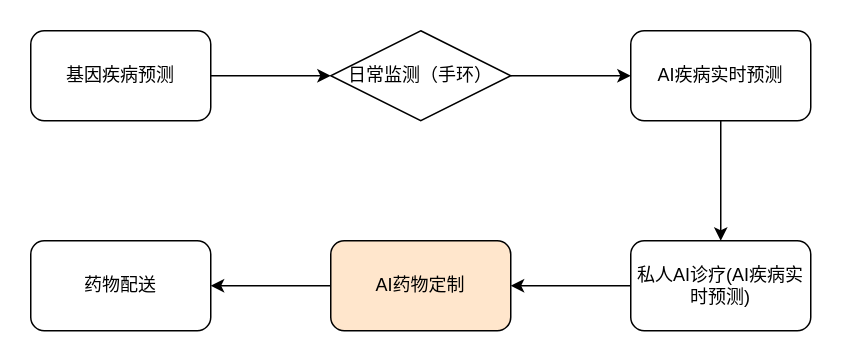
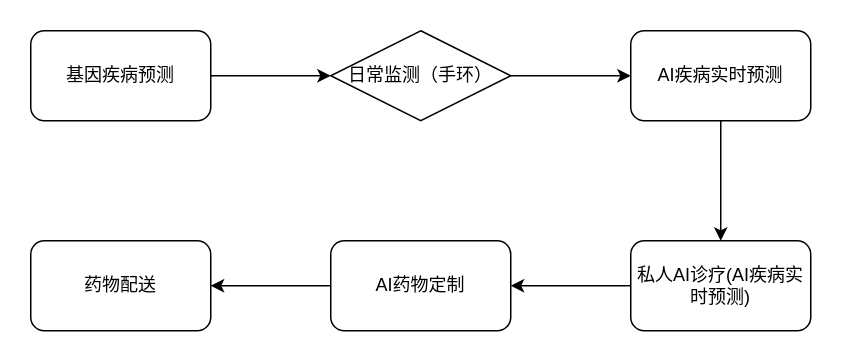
node "AI药物定制": fillcolor #ffe6cc -> #ffffff
